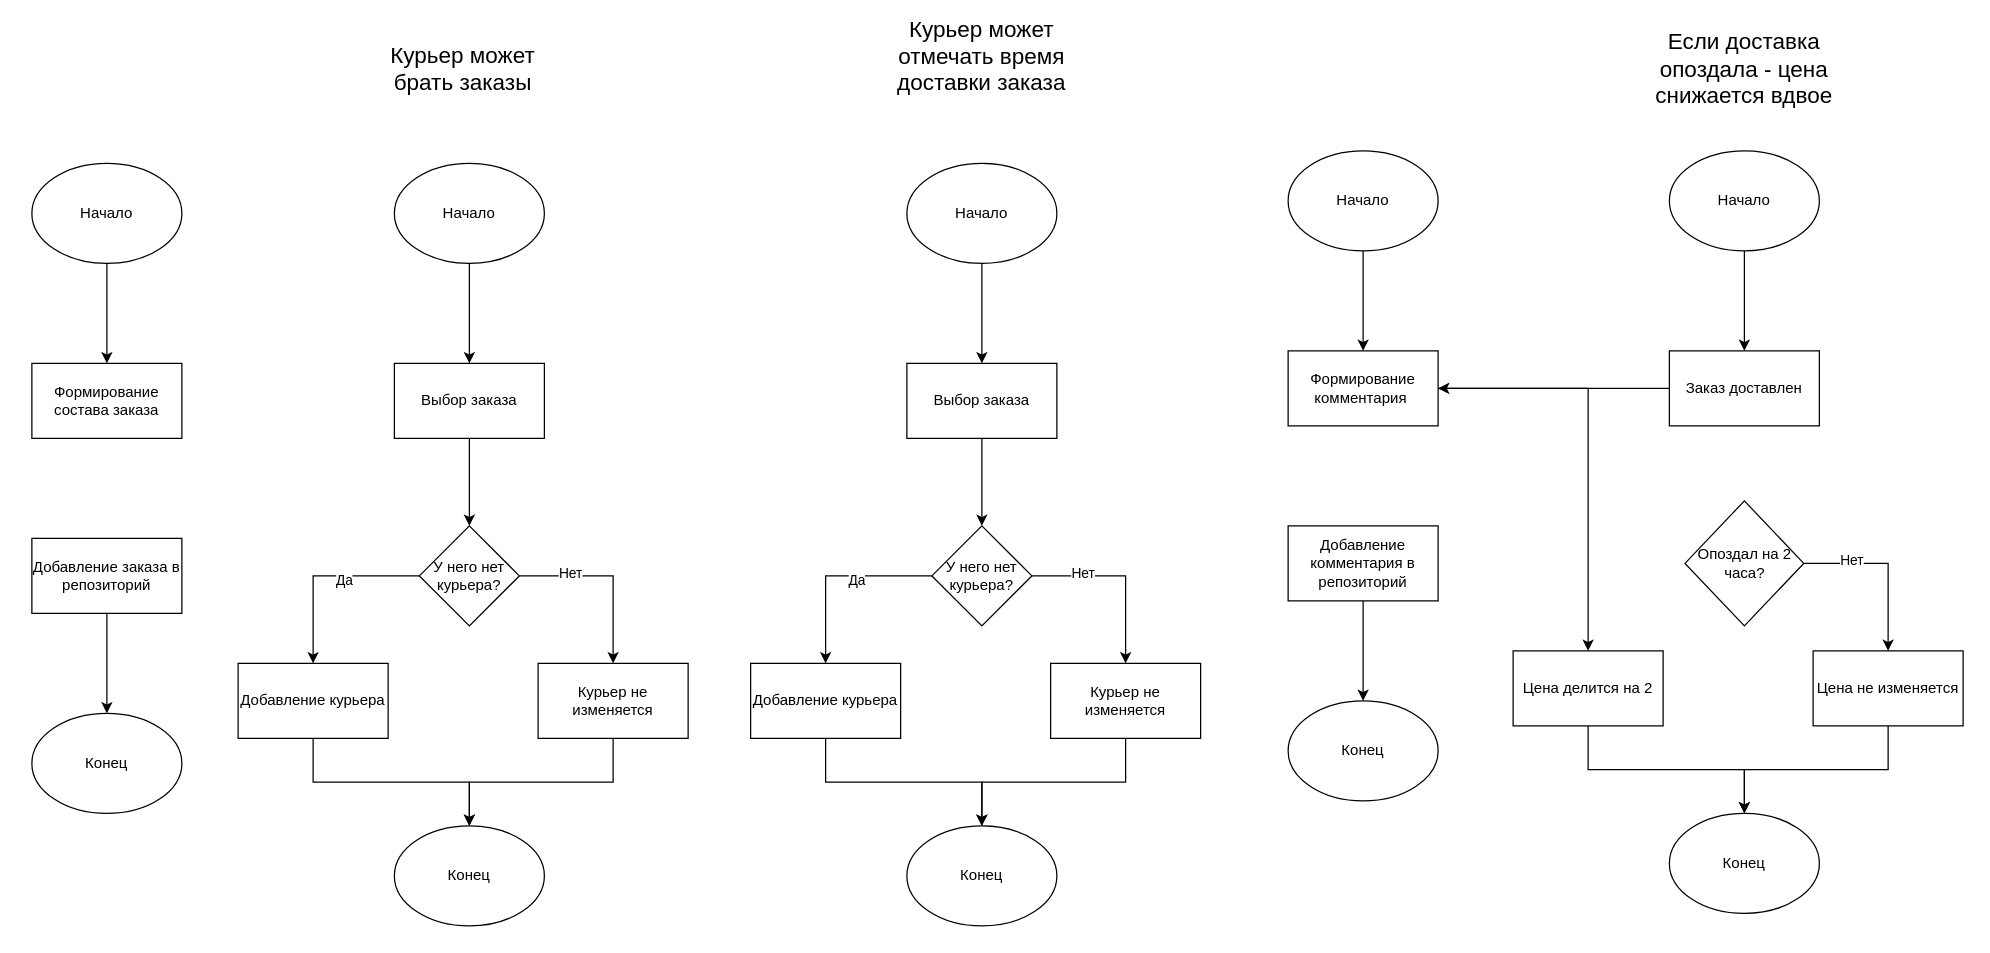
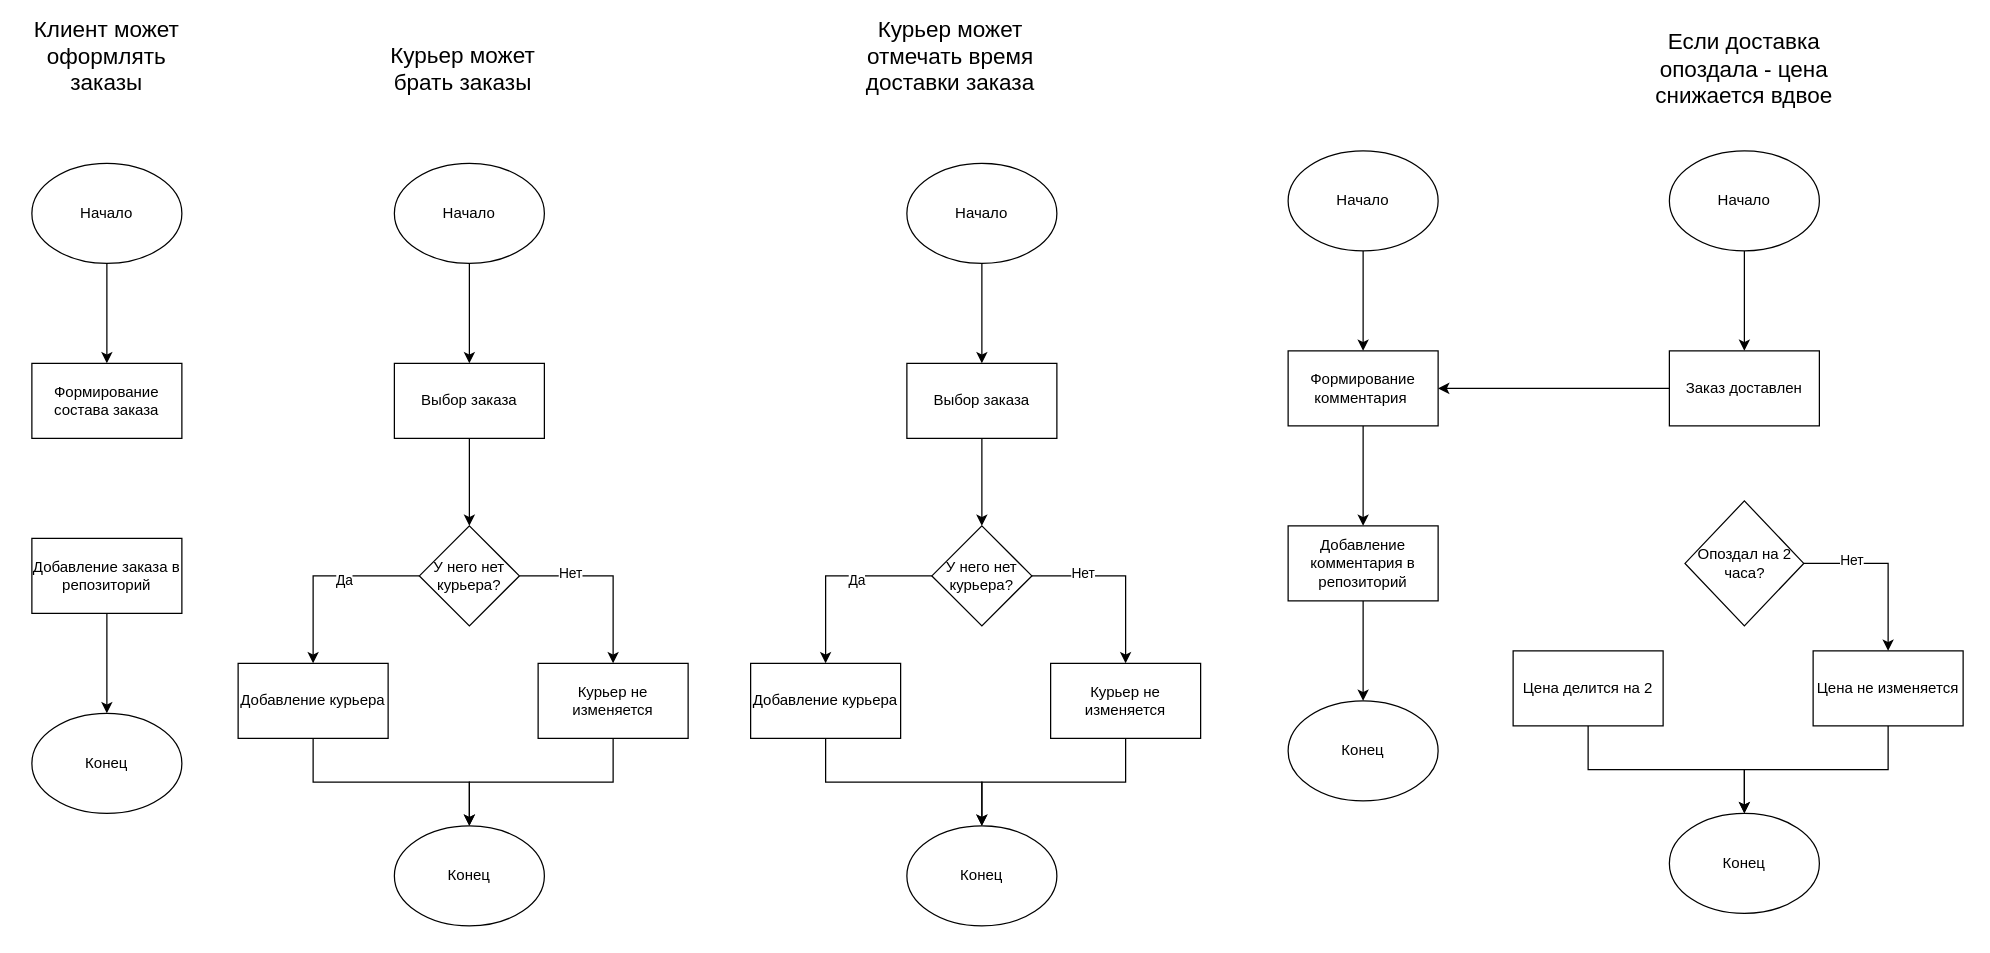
node "Клиент может оформлять заказы": added
node "Курьер может отмечать время доставки заказа": moved (982, 57) -> (951, 57)
edge "Формирование комментария" -> "Цена делится на 2": now "Формирование комментария" -> "Добавление комментария в репозиторий"
